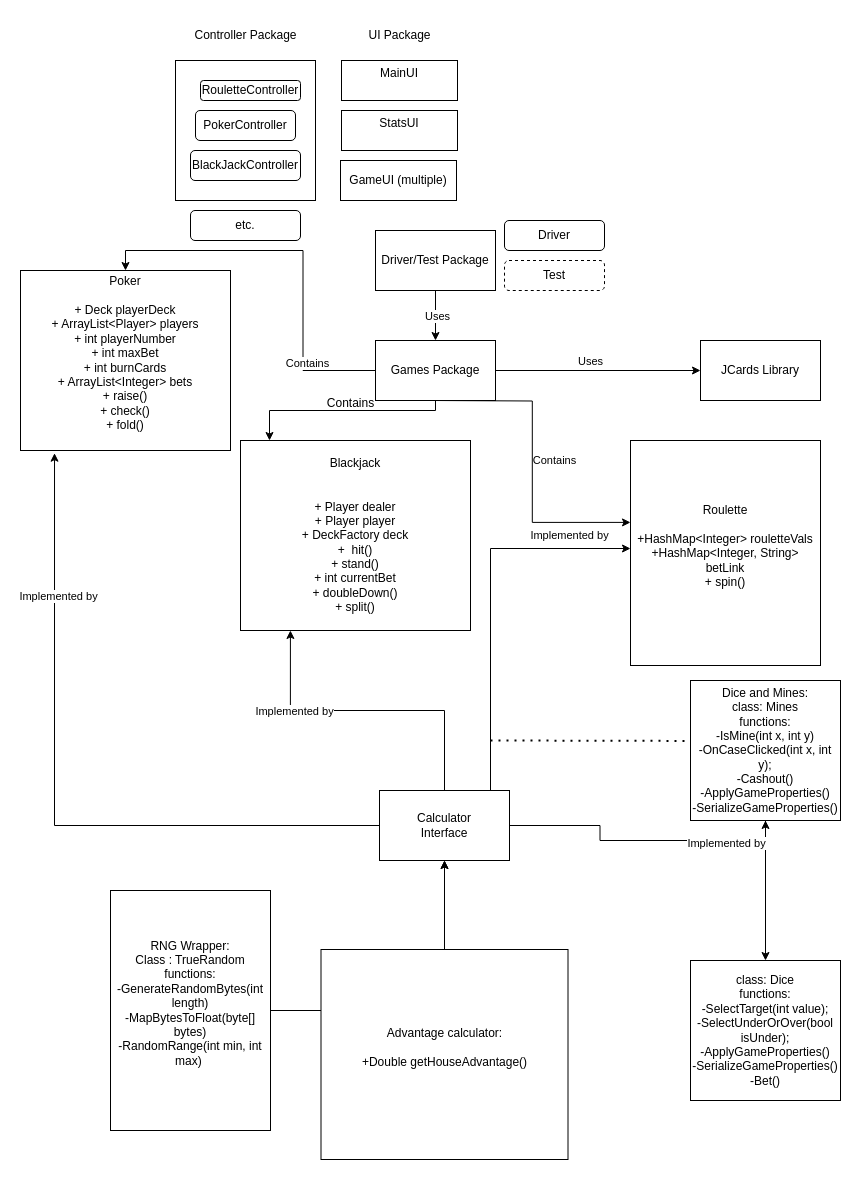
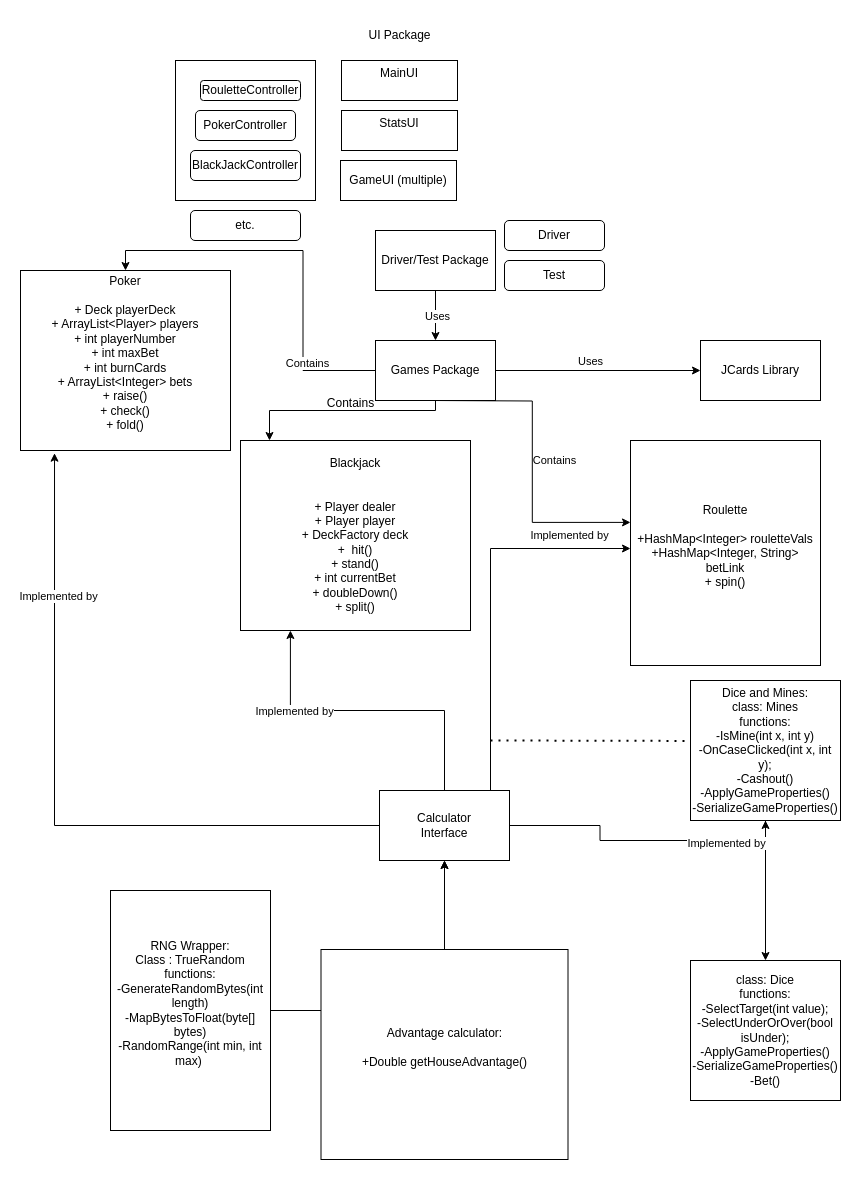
node "Controller Package": removed
node "Test": style dashed -> solid
